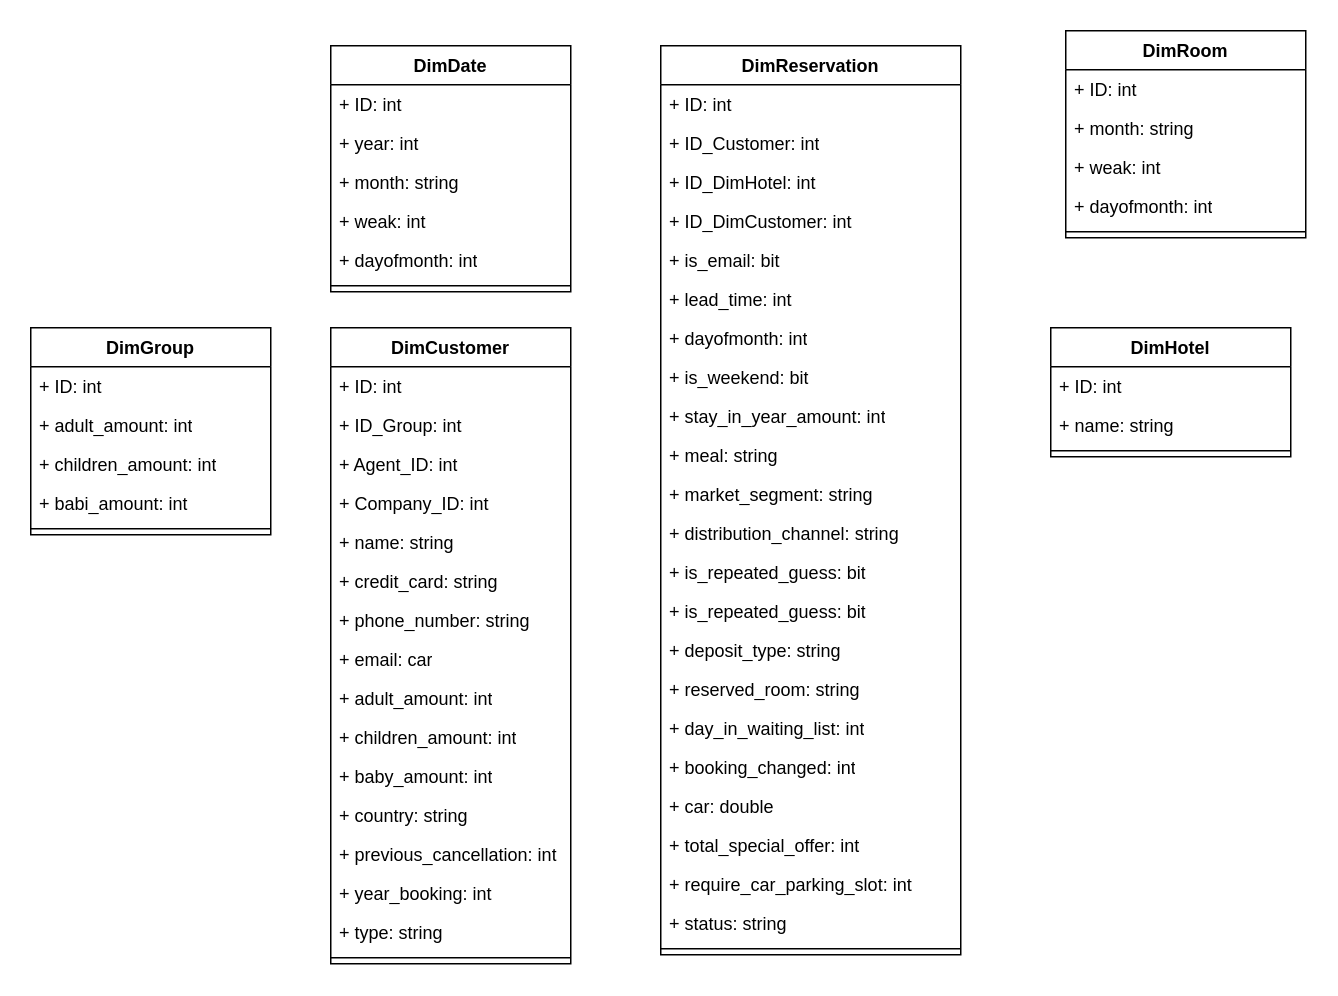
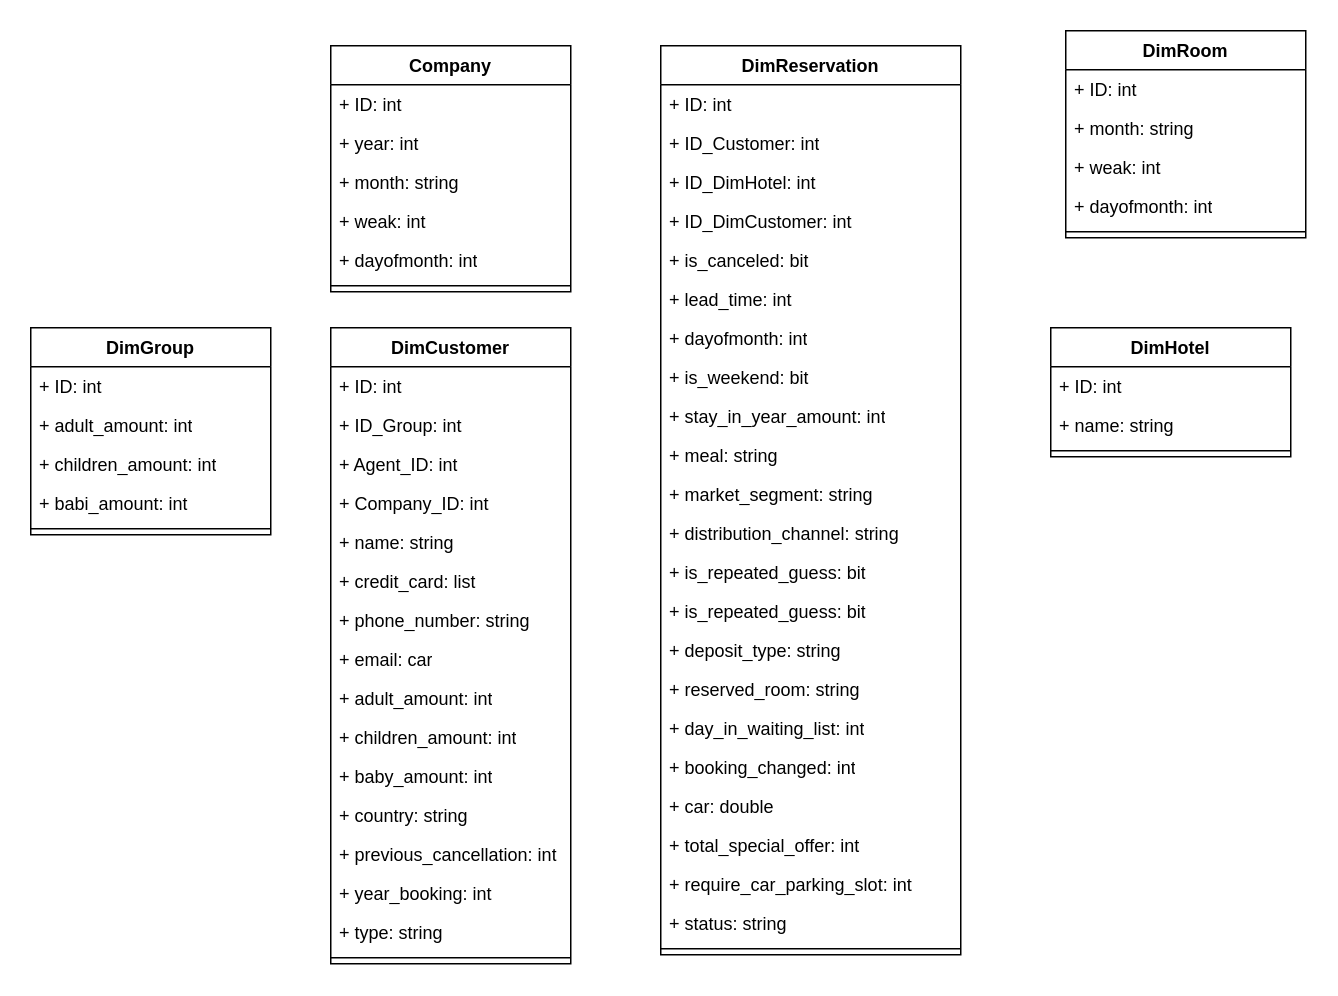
node "DimDate": label "DimDate" -> "Company"
node "+ is_email: bit": label "+ is_email: bit" -> "+ is_canceled: bit"
node "+ credit_card: string": label "+ credit_card: string" -> "+ credit_card: list"
